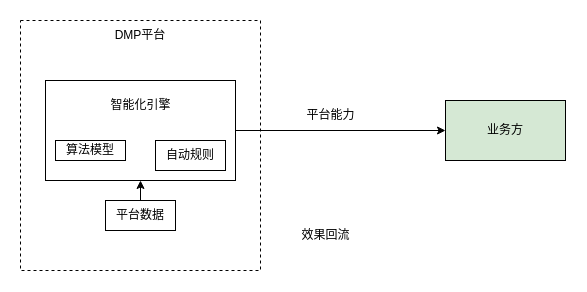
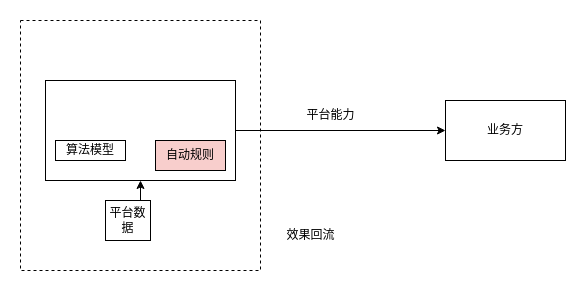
node "DMP平台": removed
node "智能化引擎": removed
node "业务方": fillcolor #d5e8d4 -> #ffffff
node "自动规则": fillcolor #ffffff -> #f8cecc
node "平台数据": size 70x30 -> 45x40
node "效果回流": moved (326, 236) -> (311, 236)
